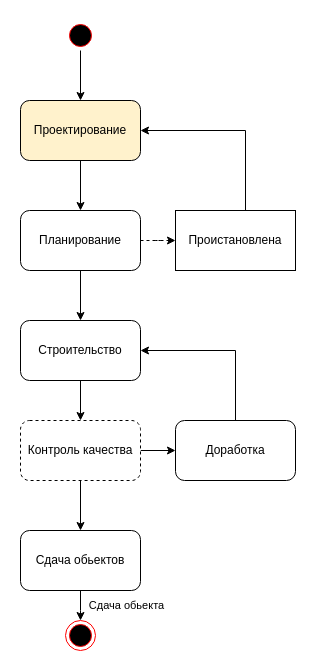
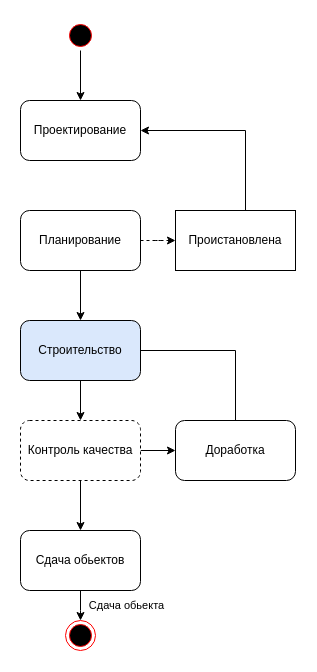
node "Проектирование": fillcolor #fff2cc -> #ffffff
edge "Проектирование" -> "Планирование": removed
node "Строительство": fillcolor #ffffff -> #dae8fc
edge "Доработка" -> "Строительство": arrowhead classic -> none
